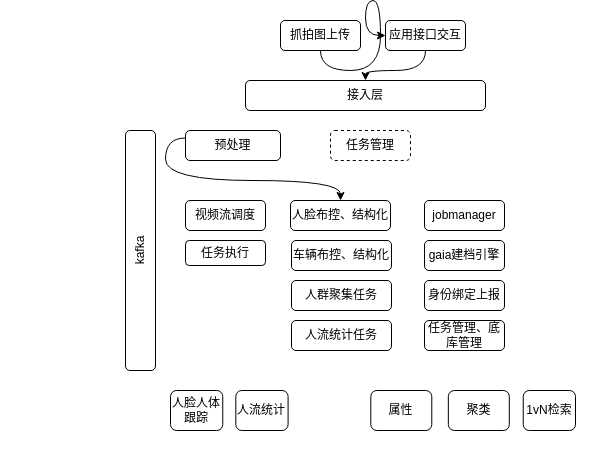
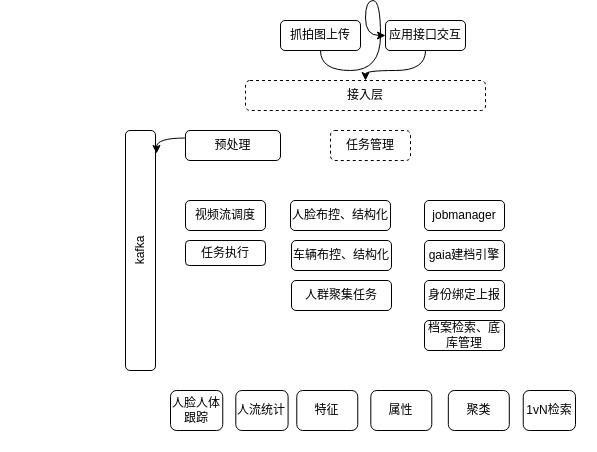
node "接入层": style solid -> dashed
edge "预处理" -> "人脸布控、结构化": now "预处理" -> "kafka"
node "人流统计任务": removed
node "任务管理、底库管理": label "任务管理、底库管理" -> "档案检索、底库管理"
node "特征": added
